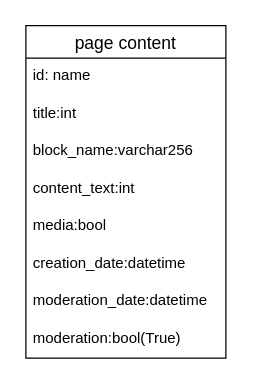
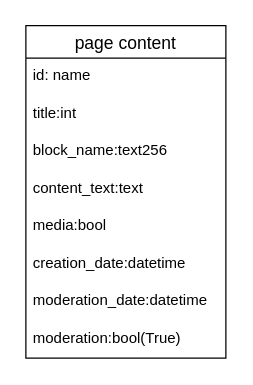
node "block_name:varchar256": label "block_name:varchar256" -> "block_name:text256"
node "content_text:int": label "content_text:int" -> "content_text:text"
